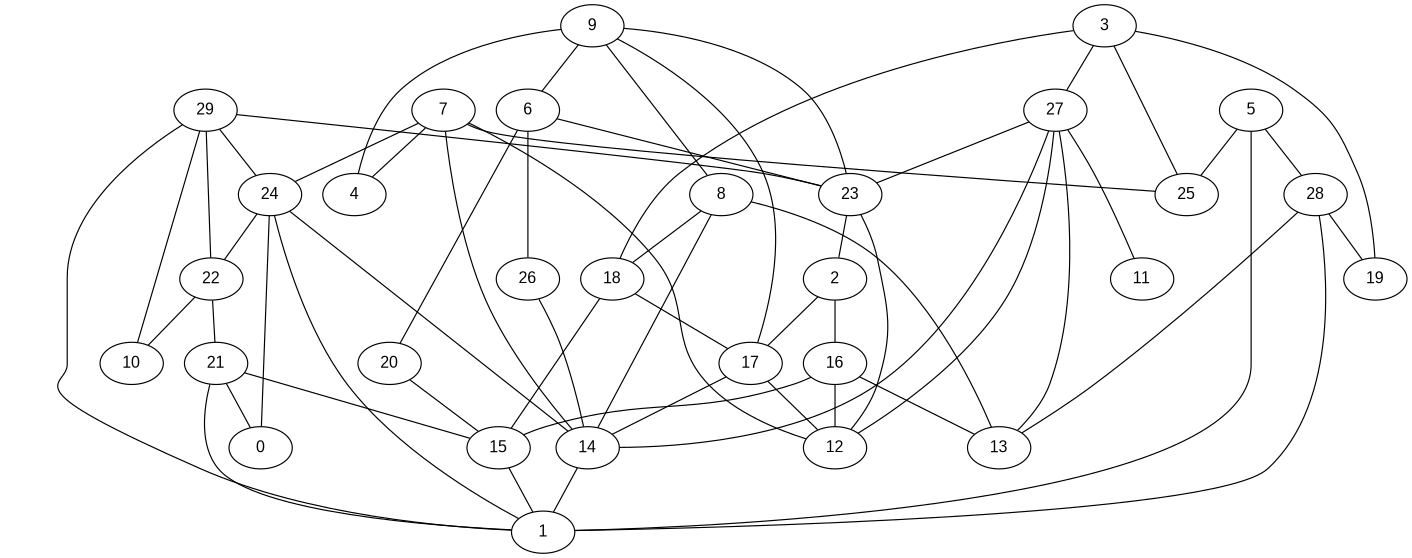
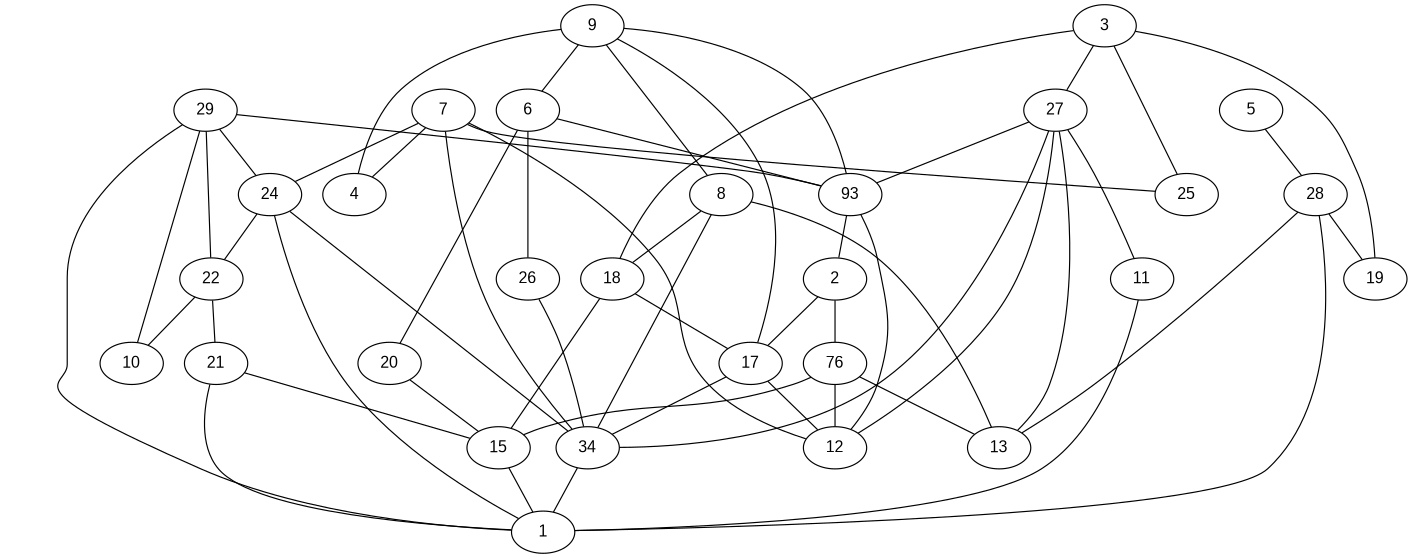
edge "5" -- "25": removed
node "23": label "23" -> "93"
node "16": label "16" -> "76"
node "0": removed
node "14": label "14" -> "34"
edge "5" -- "1": now "11" -- "1"
